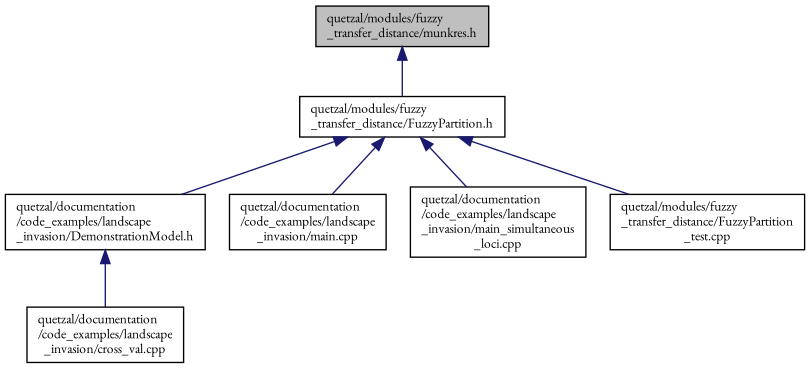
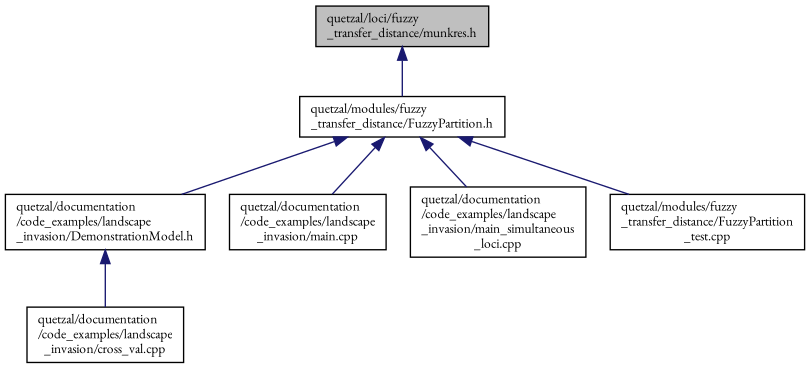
node "quetzal/modules/fuzzy _transfer_distance/munkres.h": label "quetzal/modules/fuzzy _transfer_distance/munkres.h" -> "quetzal/loci/fuzzy _transfer_distance/munkres.h"
